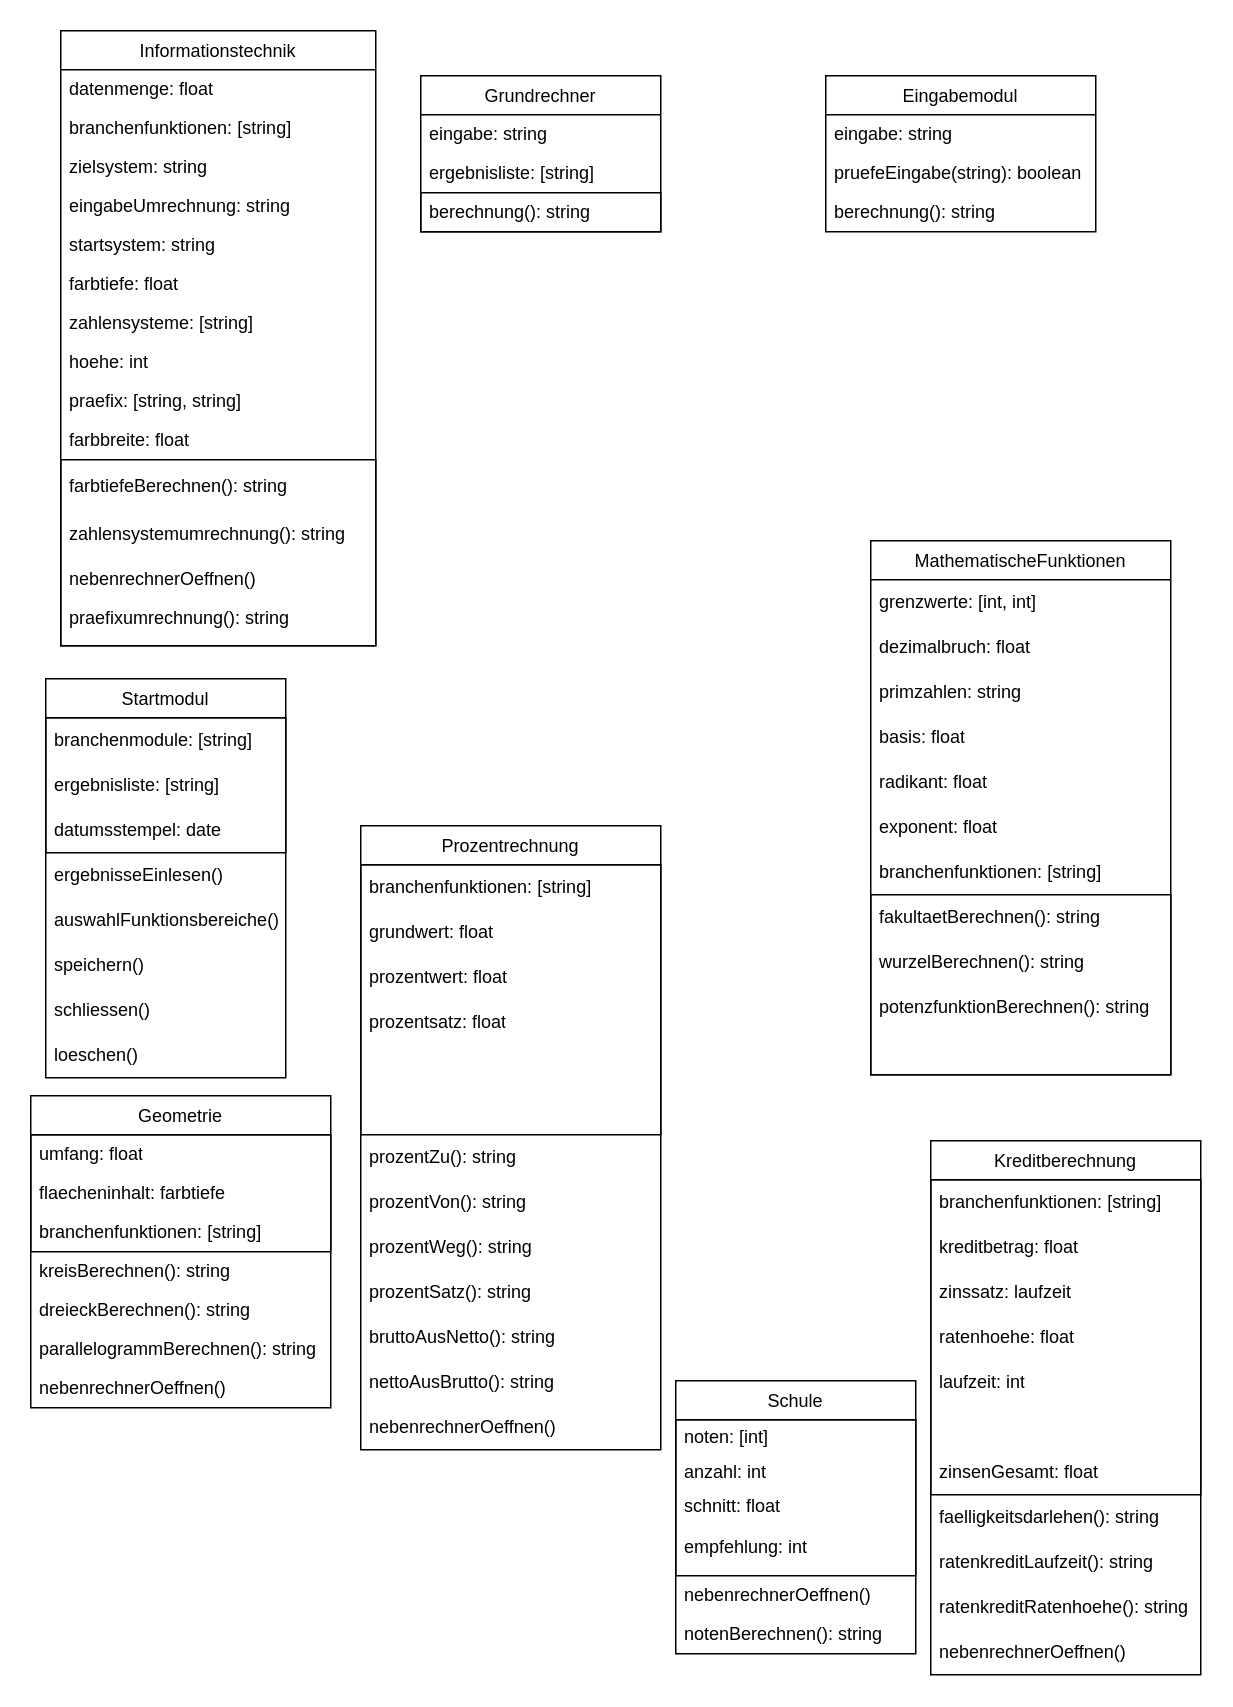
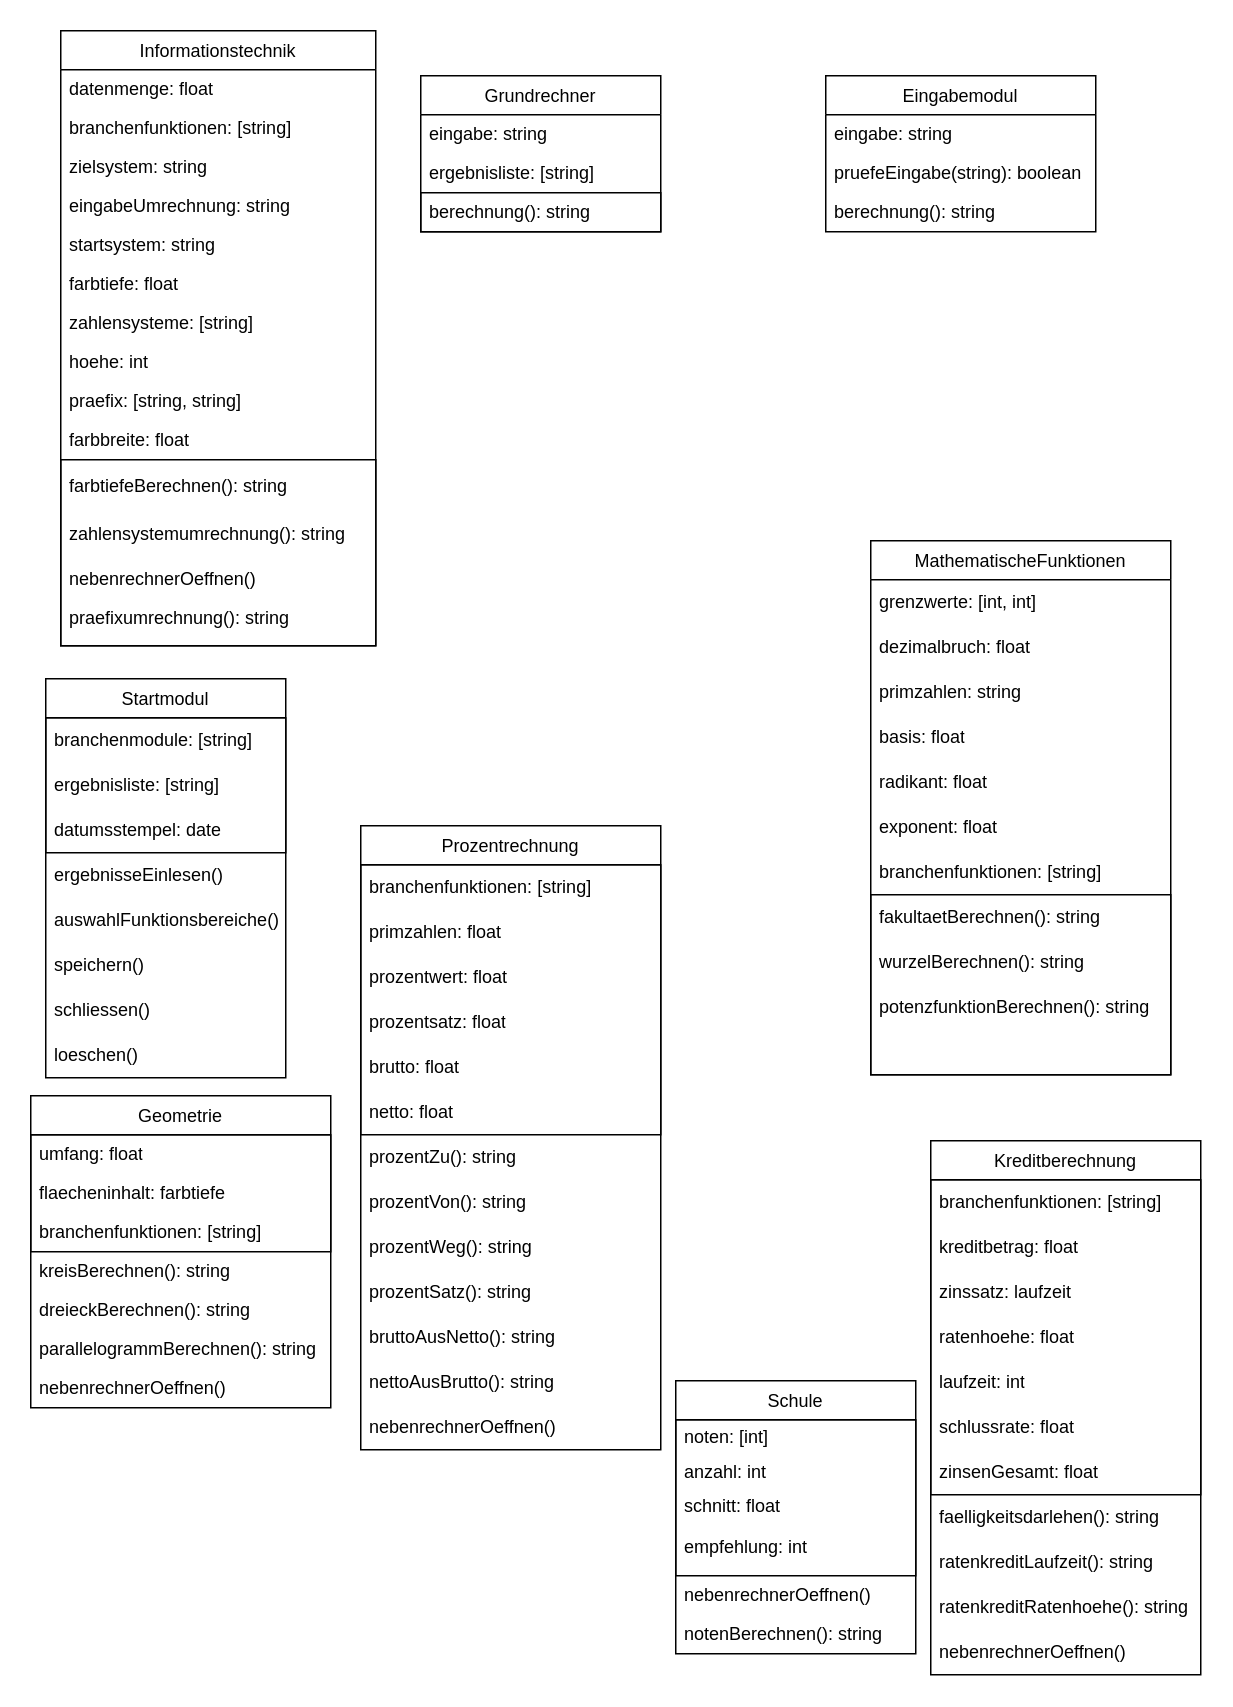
node "grundwert: float": label "grundwert: float" -> "primzahlen: float"
node "brutto: float": added
node "netto: float": added
node "schlussrate: float": added
